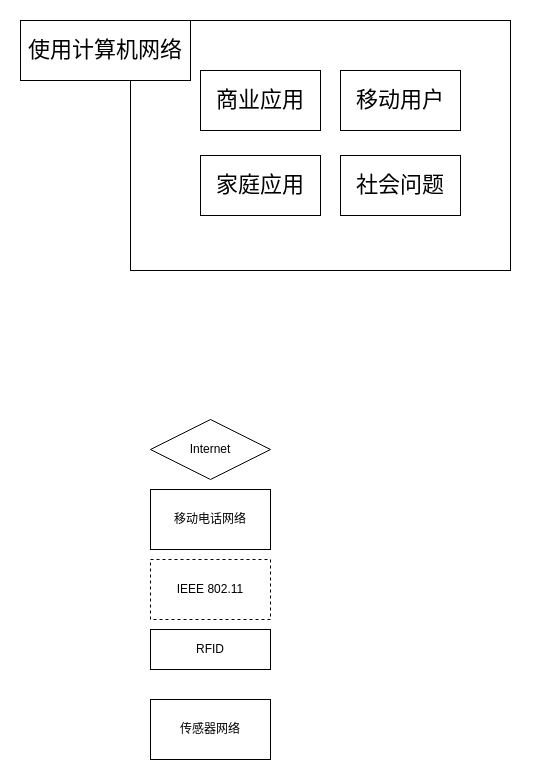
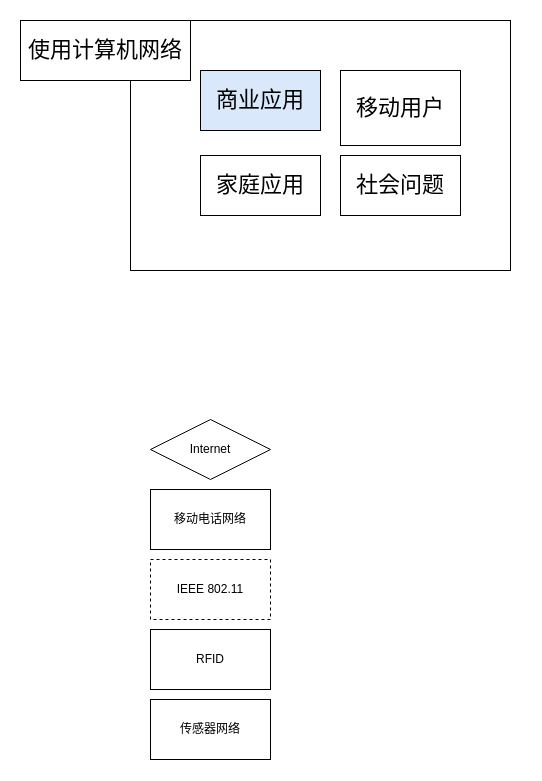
node "商业应用": fillcolor #ffffff -> #dae8fc
node "移动用户": size 120x60 -> 120x75
node "RFID": size 120x40 -> 120x60
